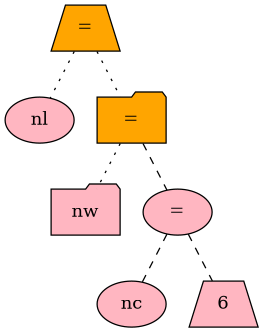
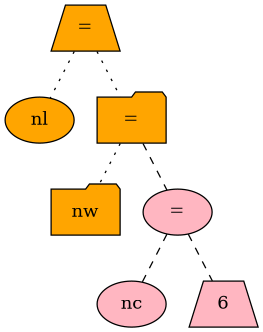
node "nl": fillcolor lightpink -> orange
node "nw": fillcolor lightpink -> orange
